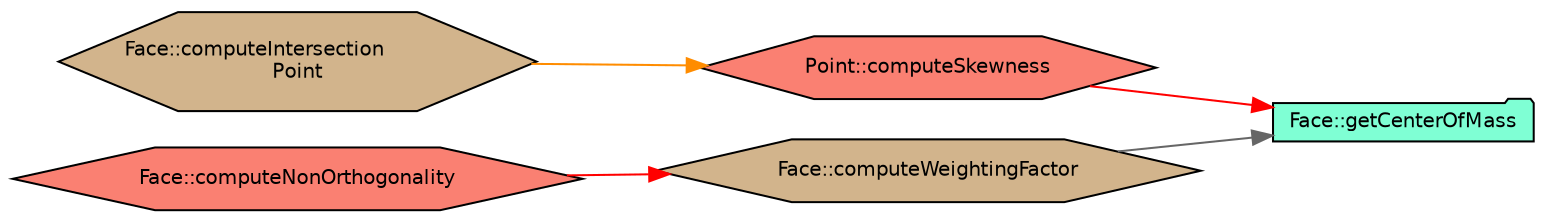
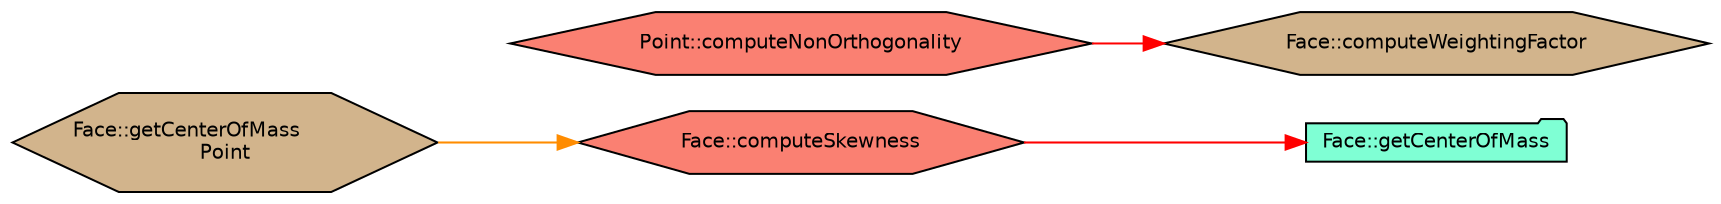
node "Face::computeIntersection Point": label "Face::computeIntersection Point" -> "Face::getCenterOfMass Point"
node "Point::computeSkewness": label "Point::computeSkewness" -> "Face::computeSkewness"
edge "Face::computeWeightingFactor" -> "Face::getCenterOfMass": removed
node "Face::computeNonOrthogonality": label "Face::computeNonOrthogonality" -> "Point::computeNonOrthogonality"
